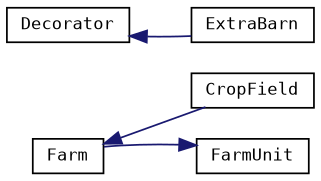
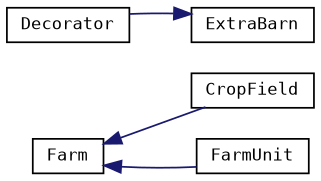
edge "ExtraBarn" -> "Decorator": reversed
edge "Farm" -> "FarmUnit": reversed
